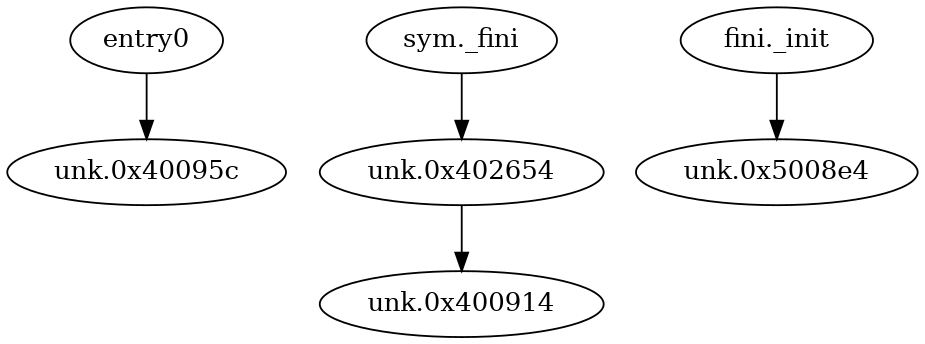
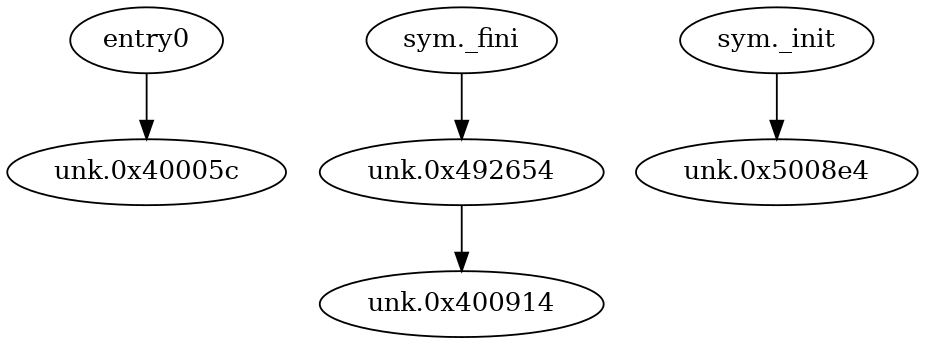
node "fini._init": label "fini._init" -> "sym._init"
node "unk.0x40095c": label "unk.0x40095c" -> "unk.0x40005c"
node "unk.0x402654": label "unk.0x402654" -> "unk.0x492654"
